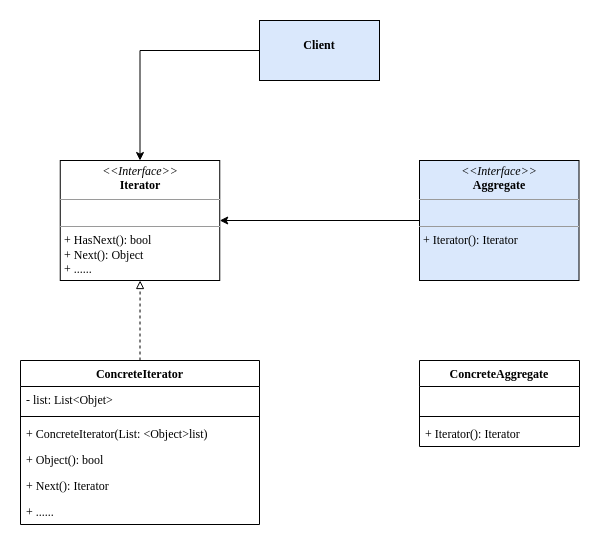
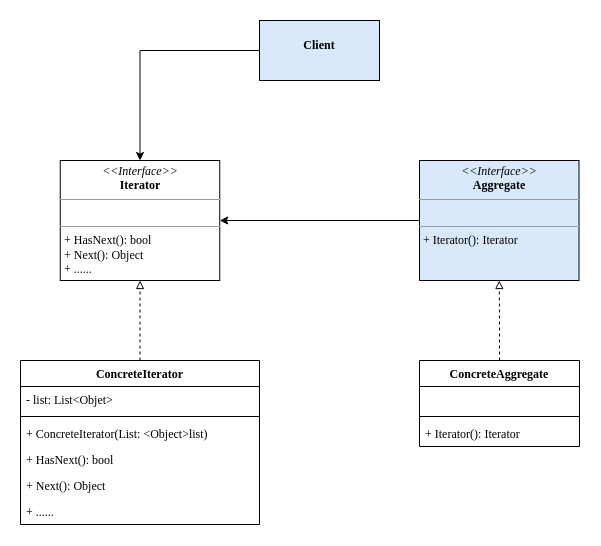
edge "ConcreteAggregate" -> "<<Interface>> Aggregate + Iterator(): Iterator": added
node "+ Object(): bool": label "+ Object(): bool" -> "+ HasNext(): bool"
node "+ Next(): Iterator": label "+ Next(): Iterator" -> "+ Next(): Object"
